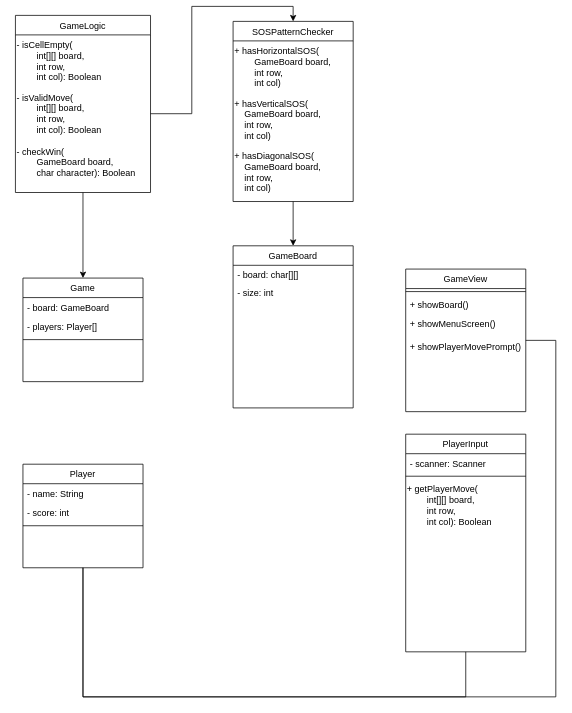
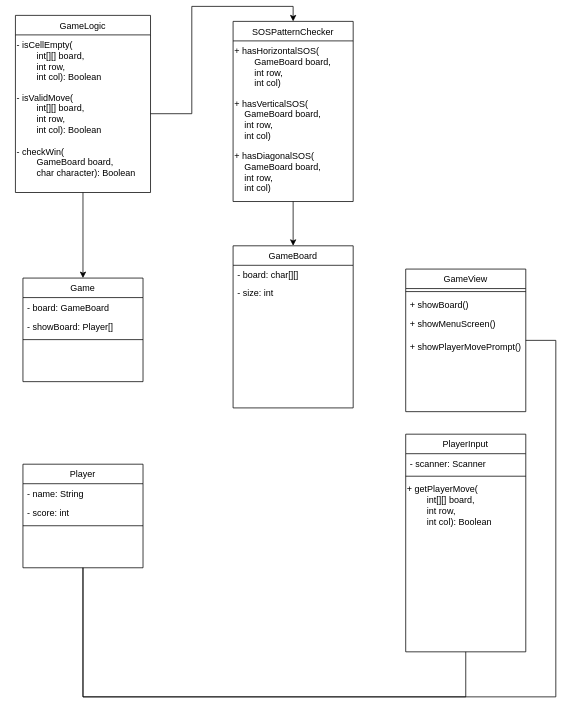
node "- players: Player[]": label "- players: Player[]" -> "- showBoard: Player[]"
